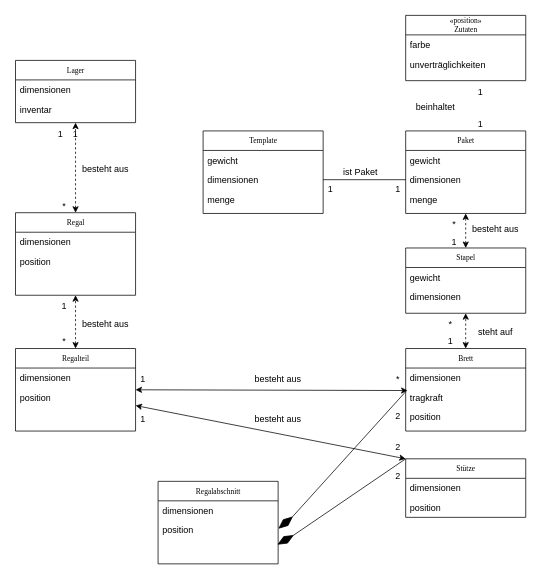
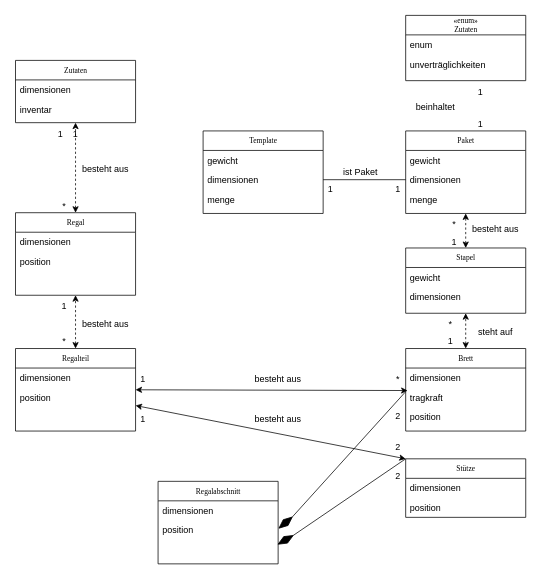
node "«position» Zutaten": label "«position» Zutaten" -> "«enum» Zutaten"
node "farbe": label "farbe" -> "enum"
node "Lager": label "Lager" -> "Zutaten"
